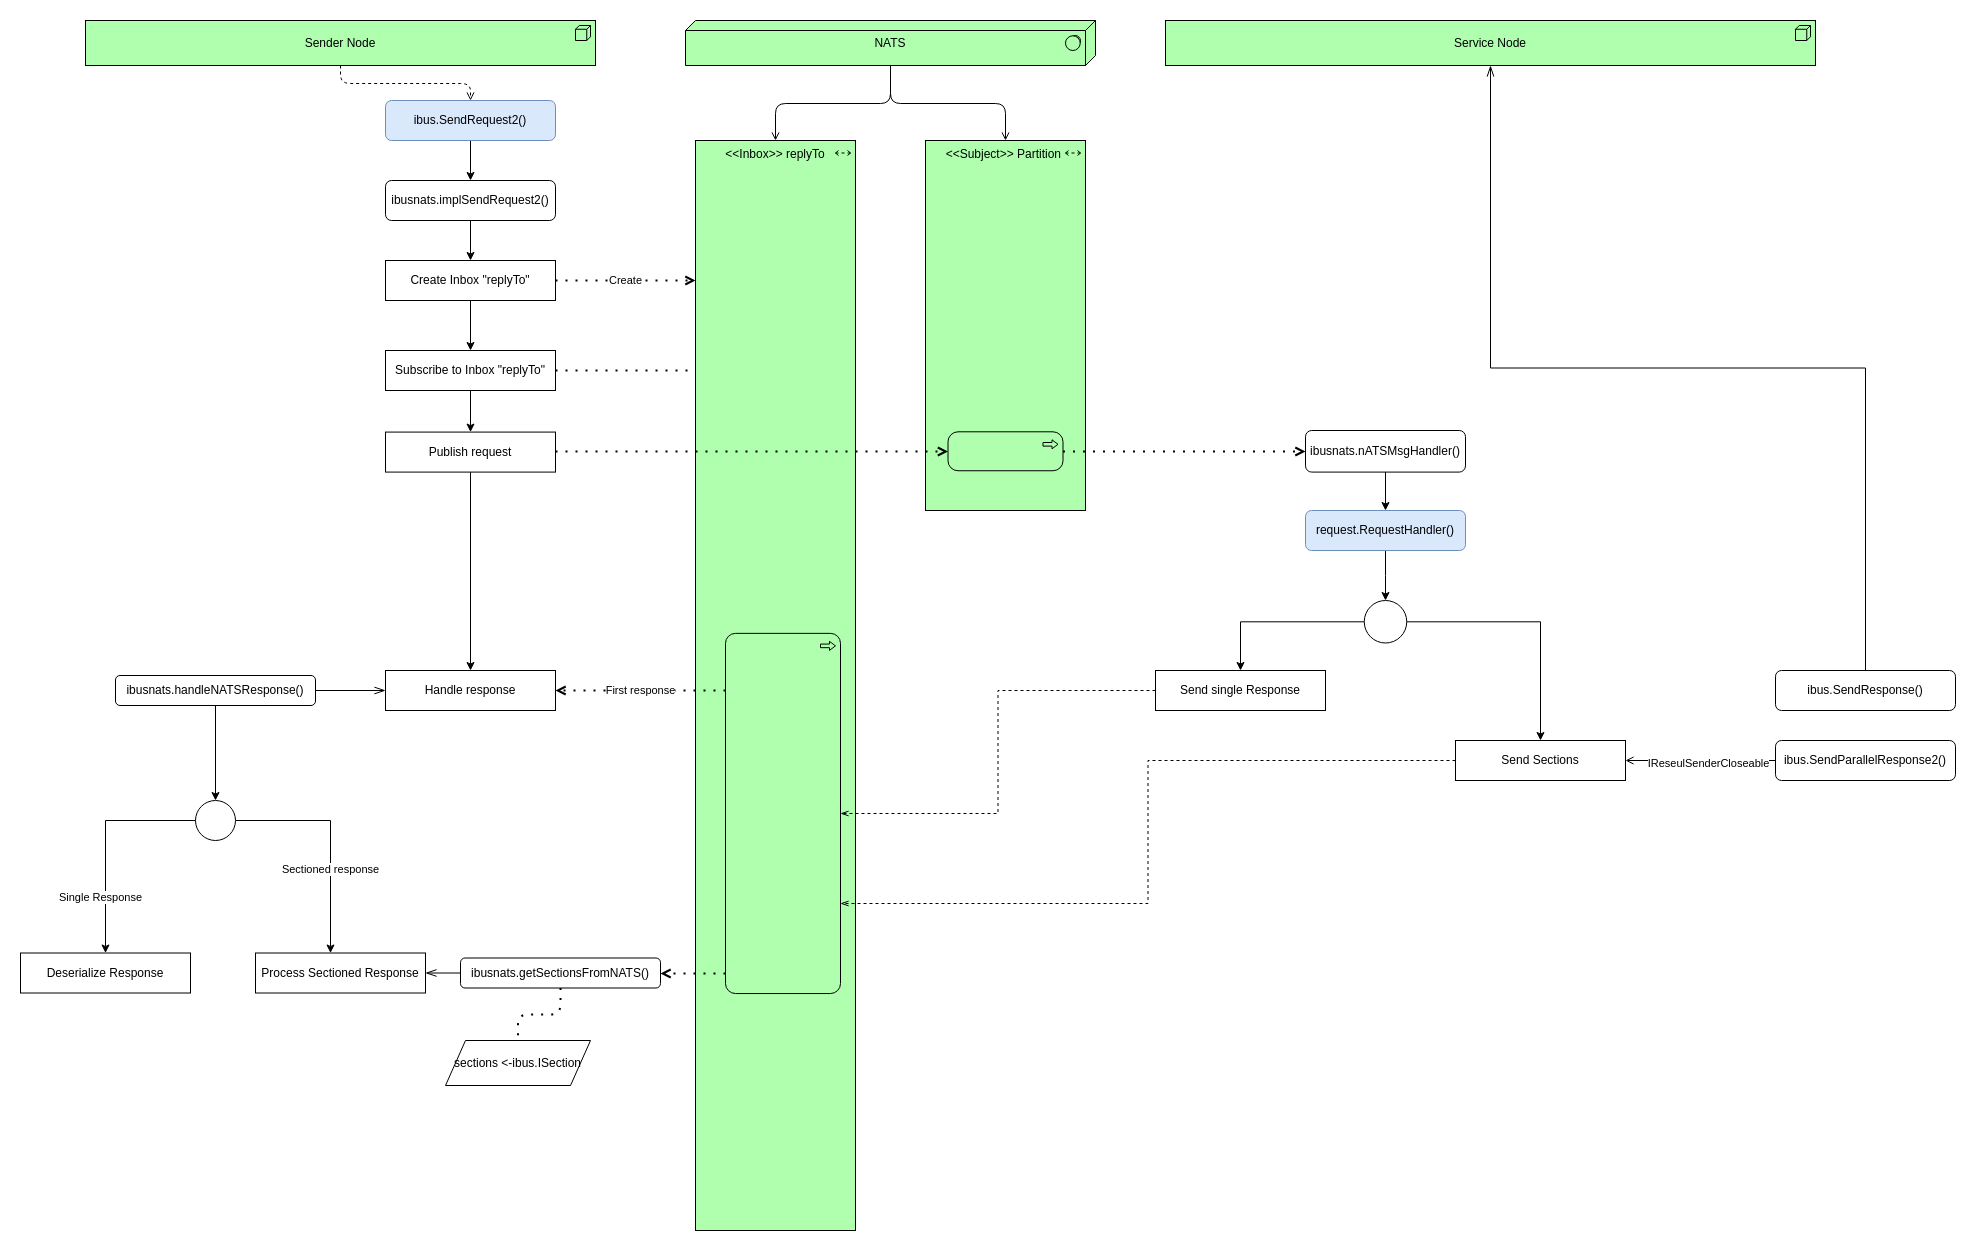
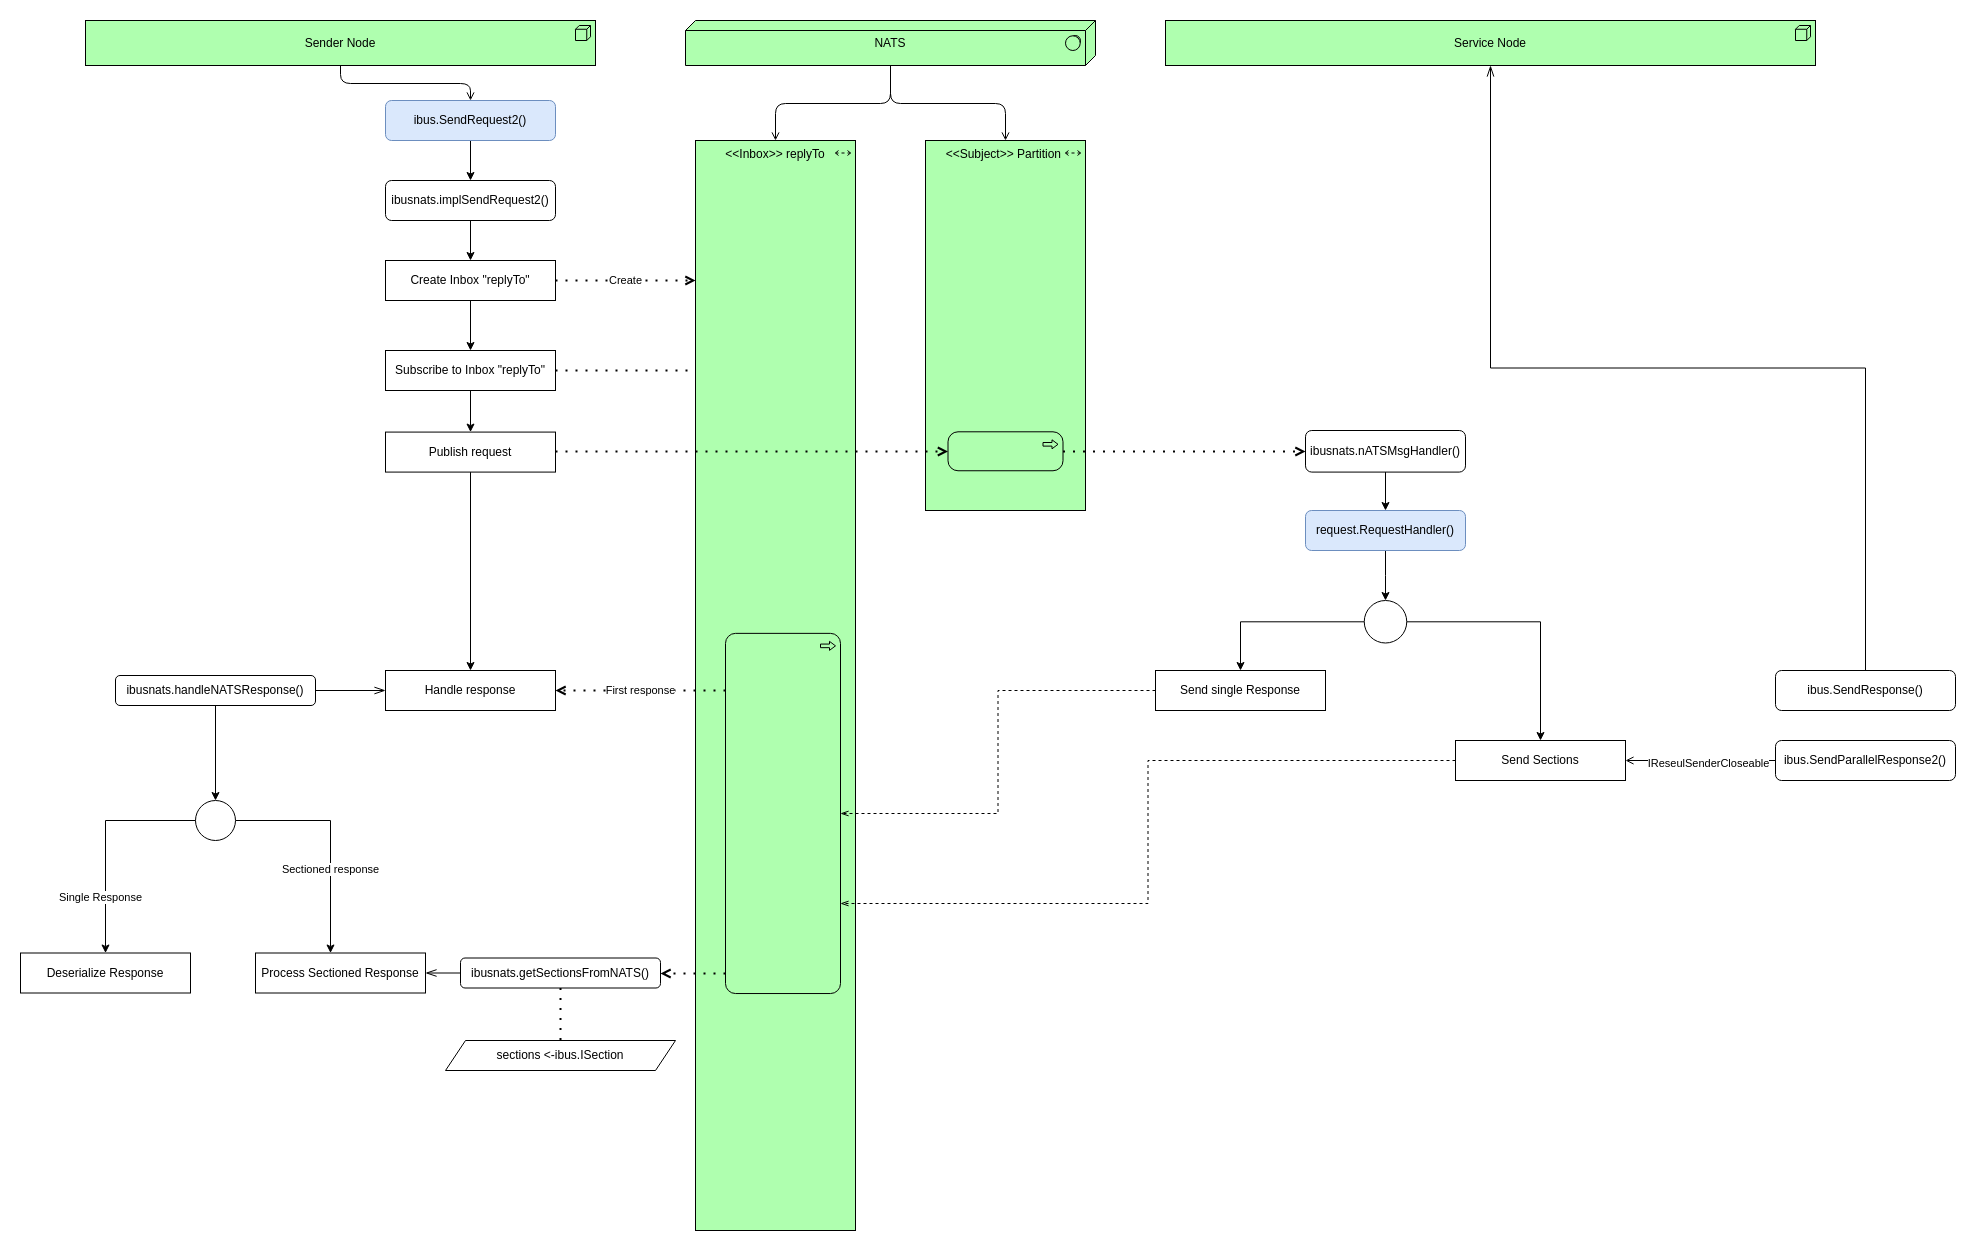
edge "Sender Node" -> "ibus.SendRequest2()": style dashed -> solid
node "sections <-ibus.ISection": size 145x45 -> 230x30
